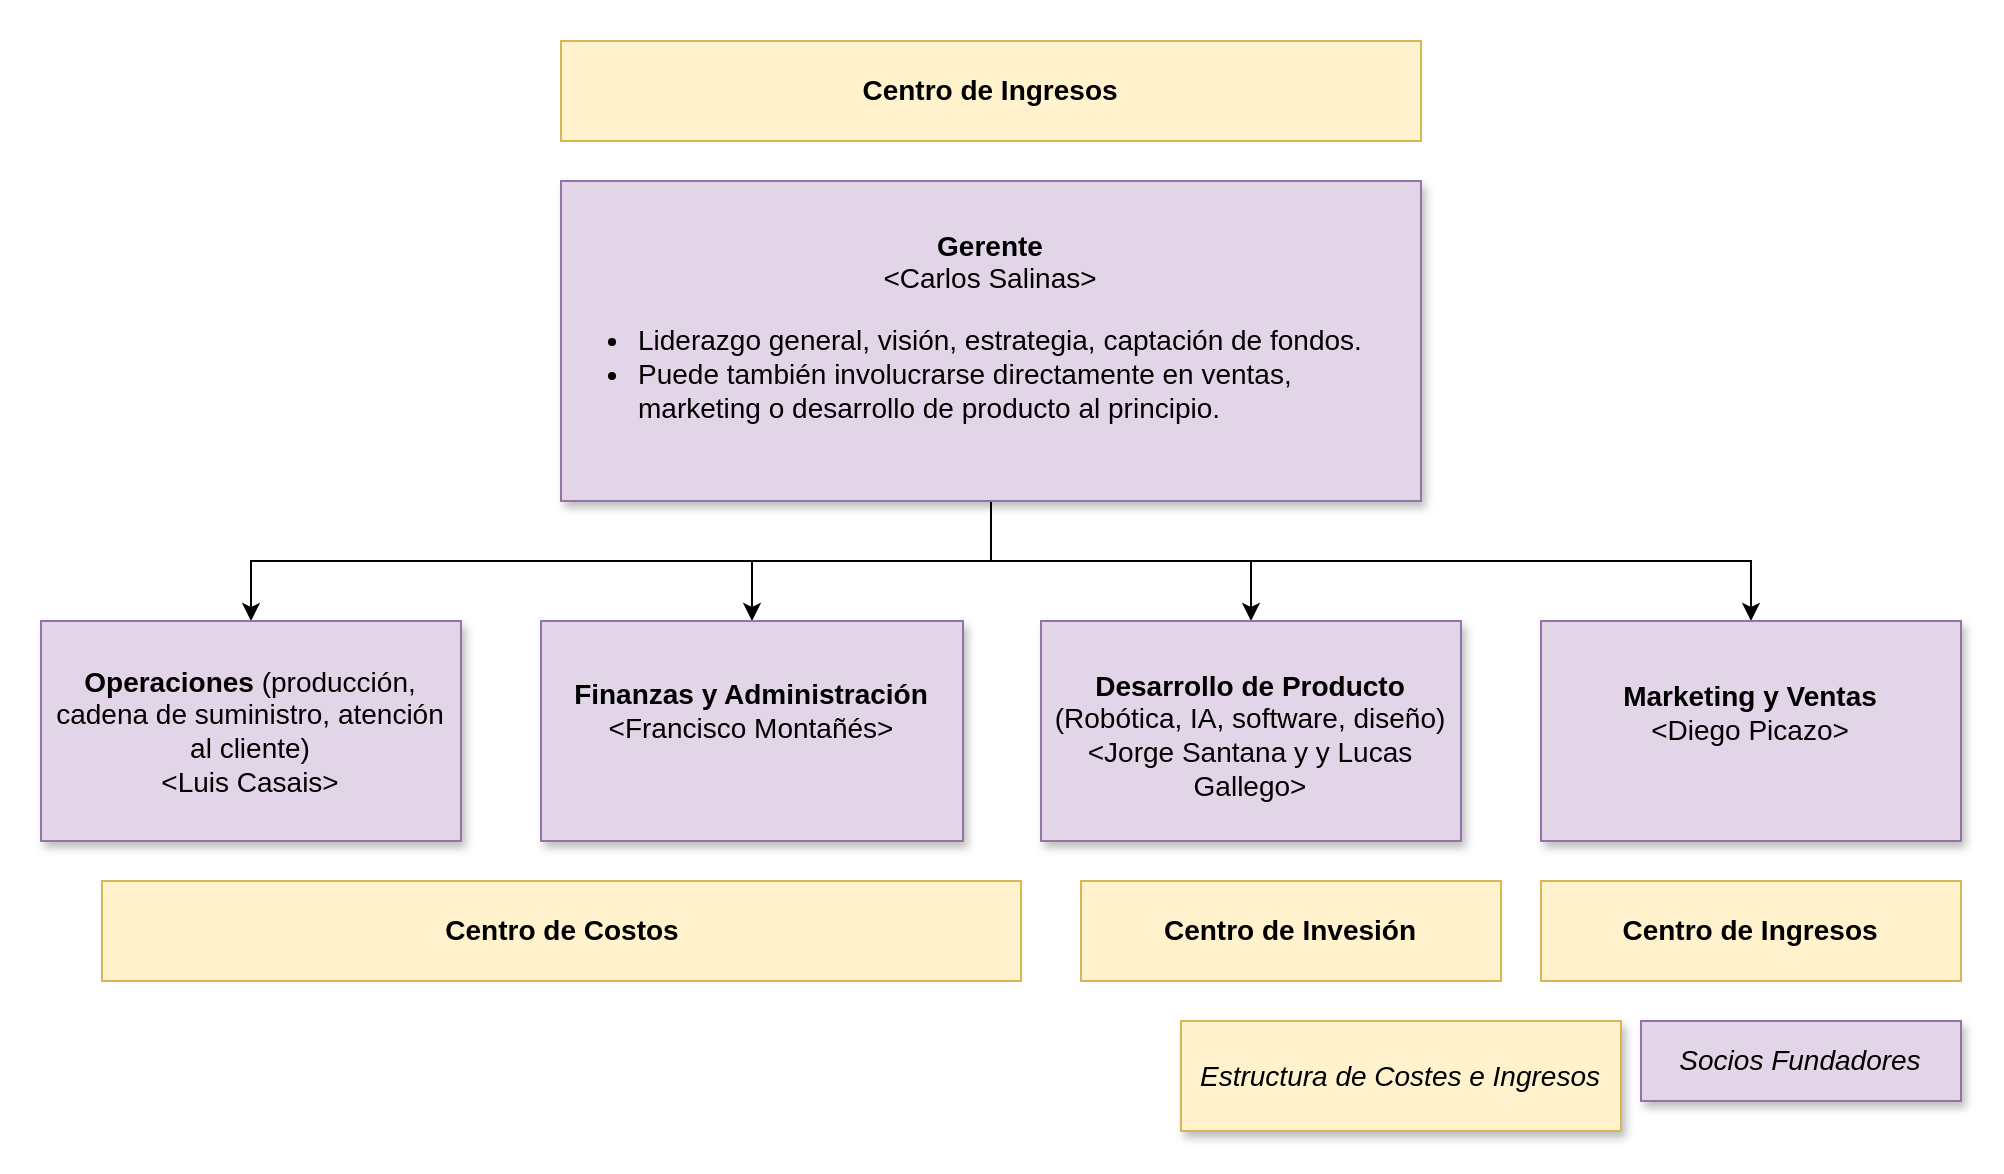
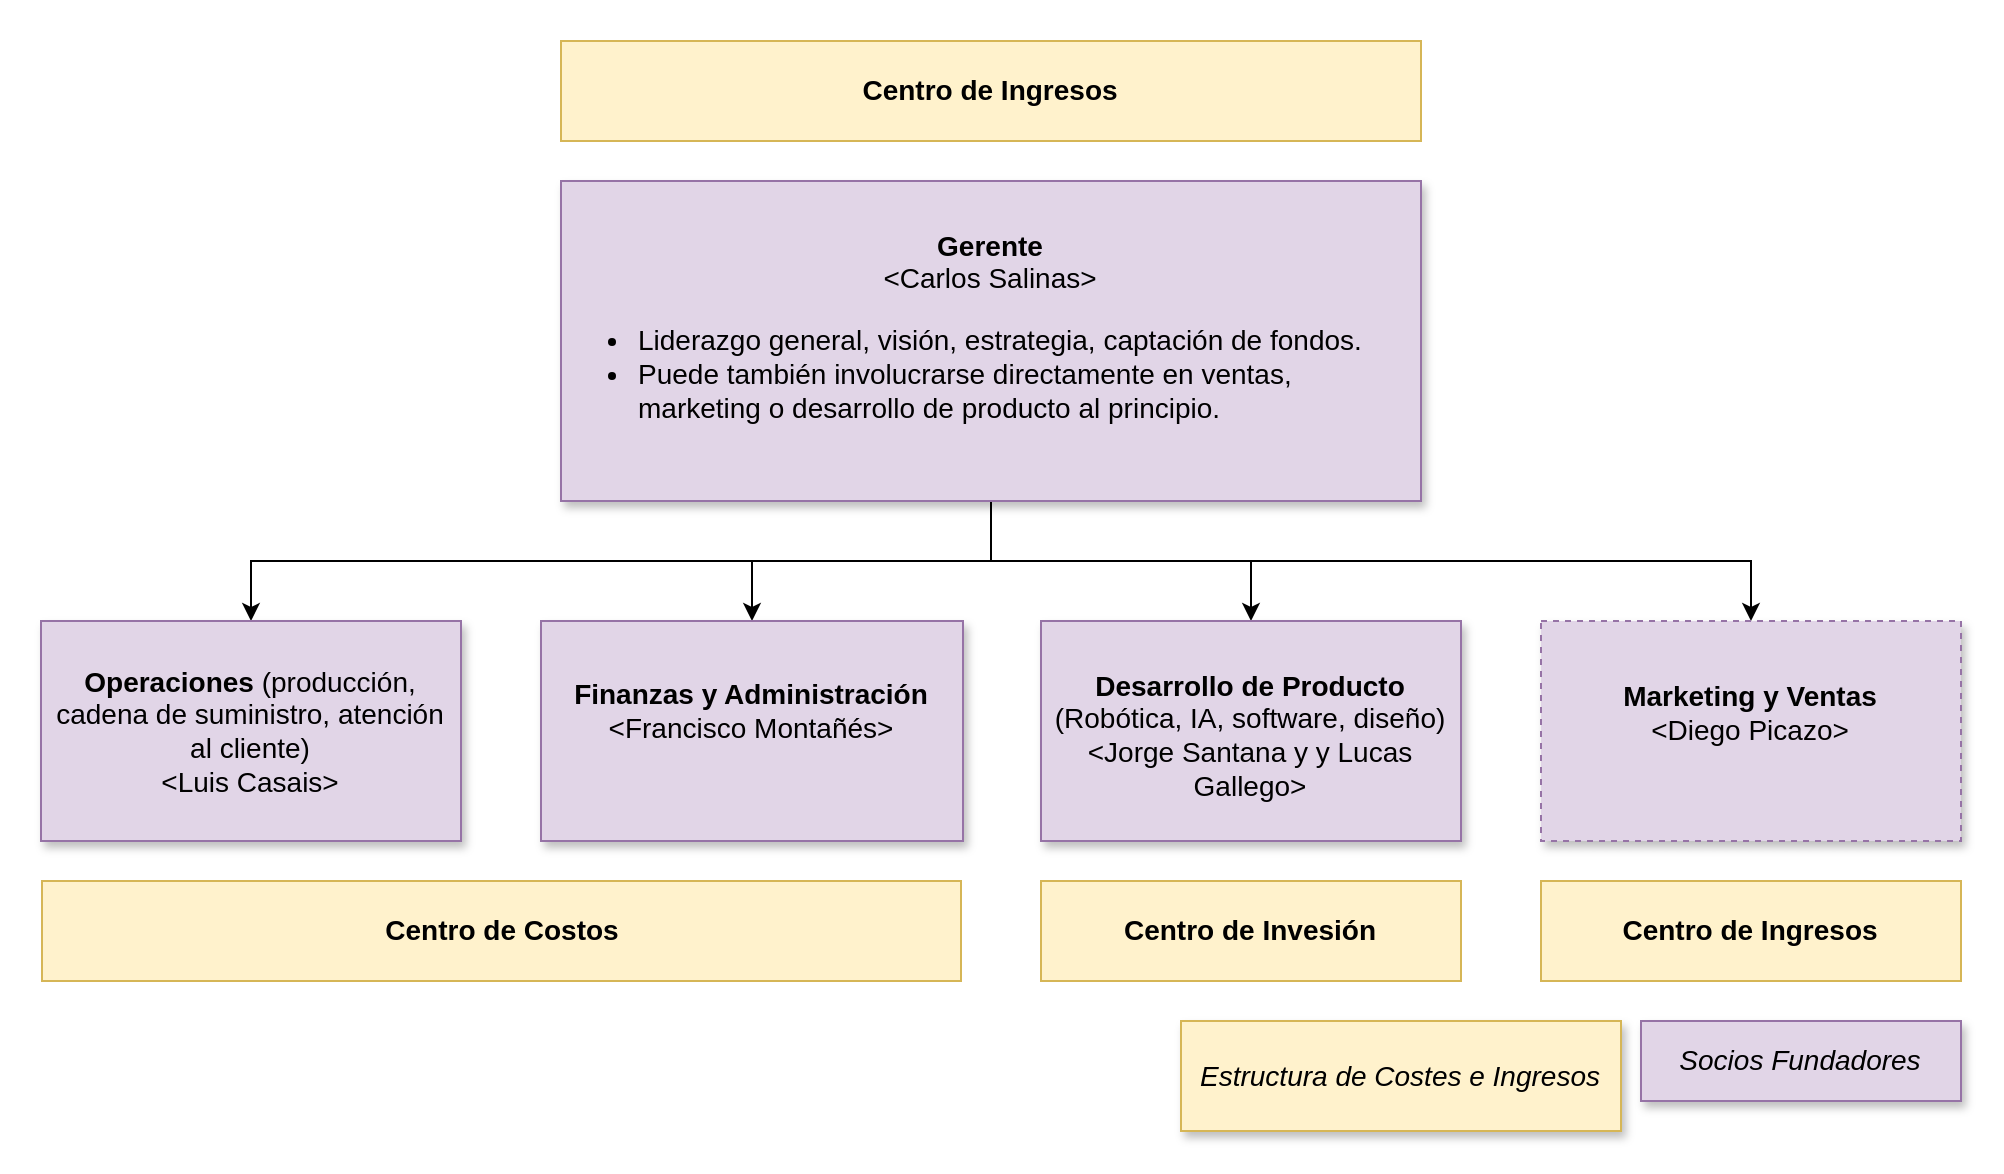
node "Marketing y Ventas <Diego Picazo>": style solid -> dashed
node "Centro de Costos": moved (562, 931) -> (502, 931)
node "Centro de Invesión": moved (1291, 931) -> (1251, 931)
